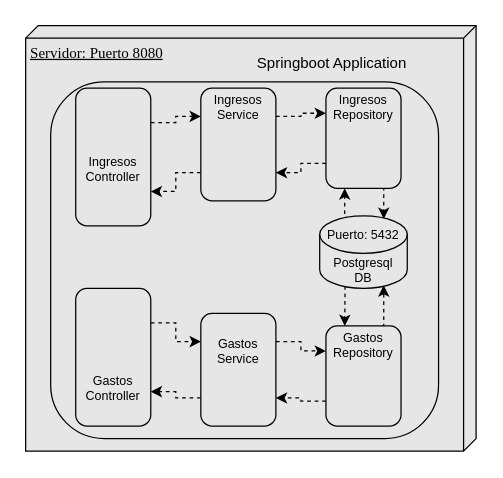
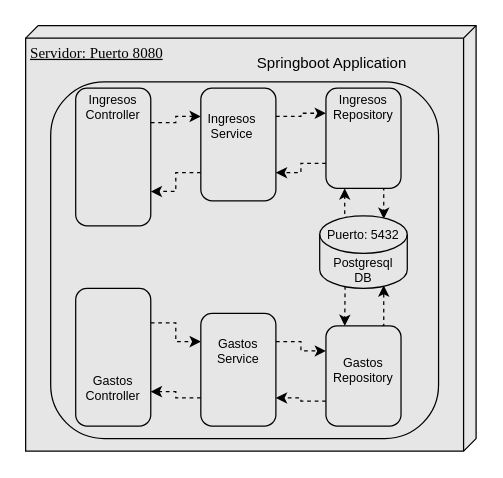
node "Ingresos Service": moved (238, 107) -> (232, 126)
node "Ingresos Controller": moved (113, 169) -> (113, 107)
node "Gastos Repository": moved (363, 344) -> (363, 369)
